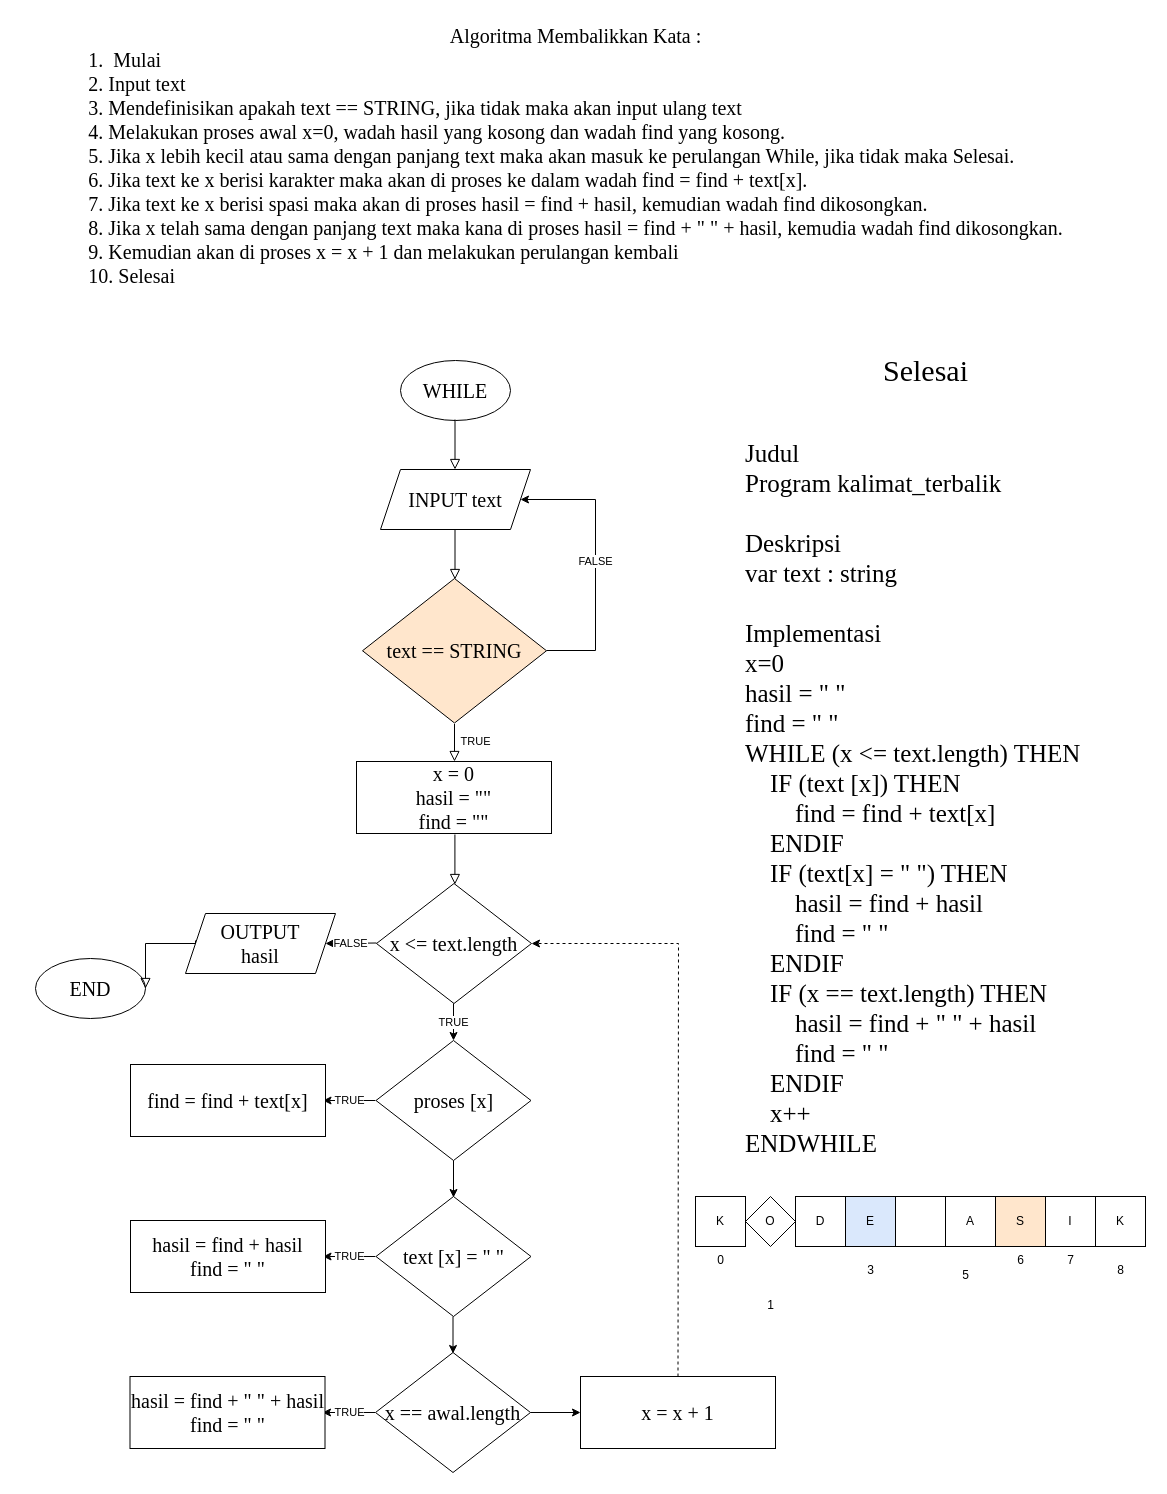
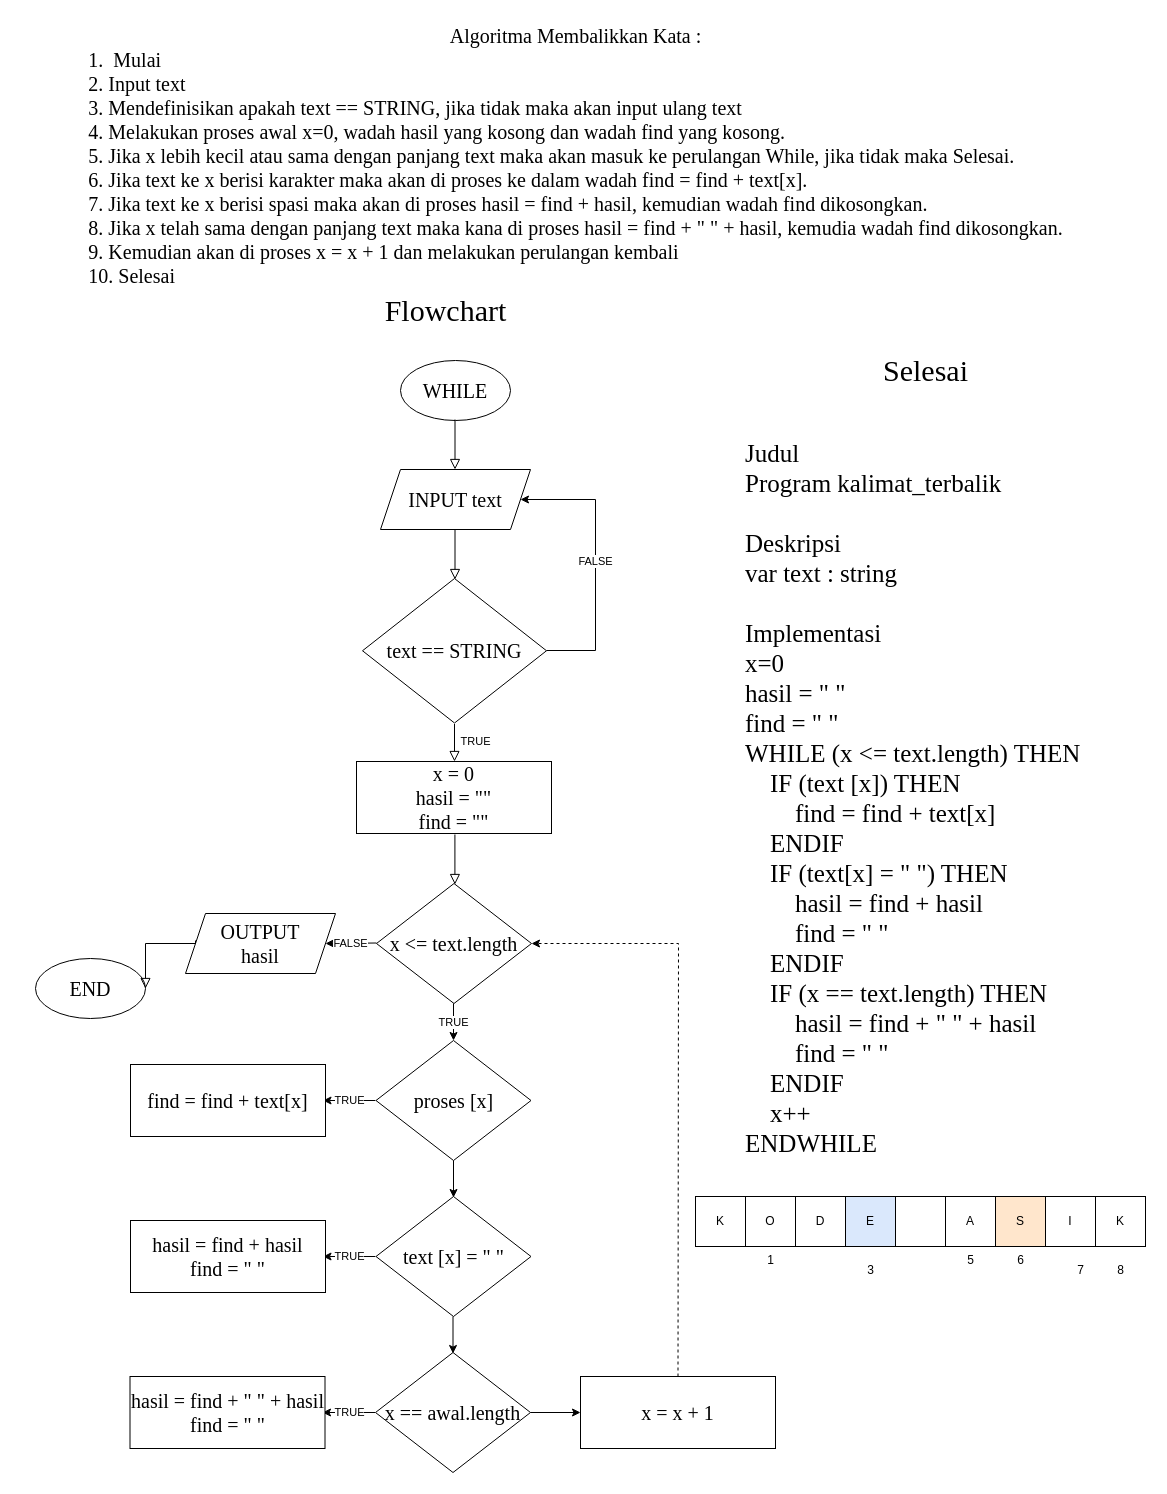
node "Flowchart": added
node "text == STRING": fillcolor #ffe6cc -> #ffffff
node "O": shape diamond -> rectangle
node "0": removed
node "7": moved (1071, 1261) -> (1081, 1271)
node "5": moved (966, 1276) -> (971, 1261)
node "1": moved (771, 1306) -> (771, 1261)
